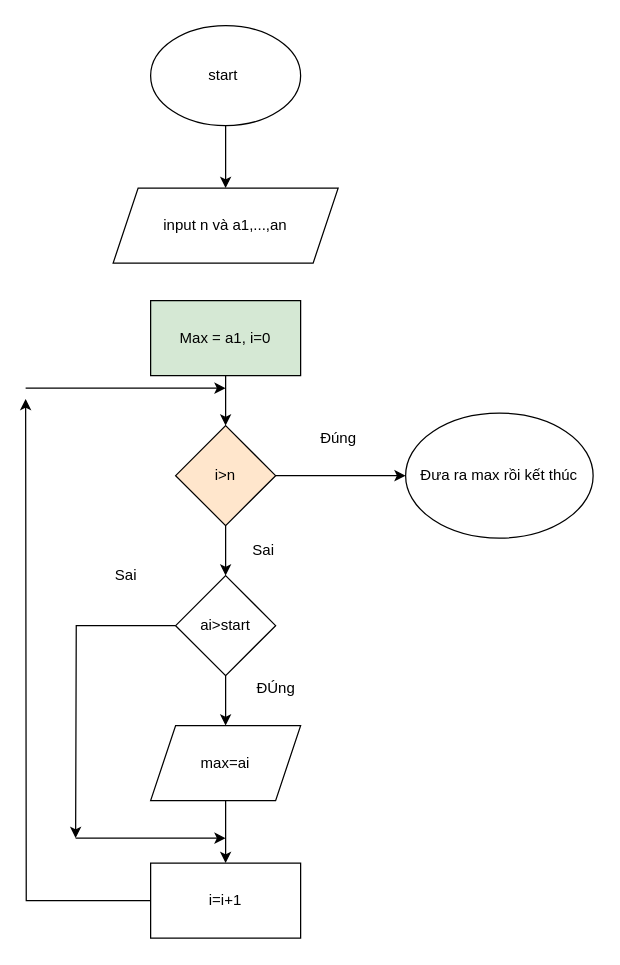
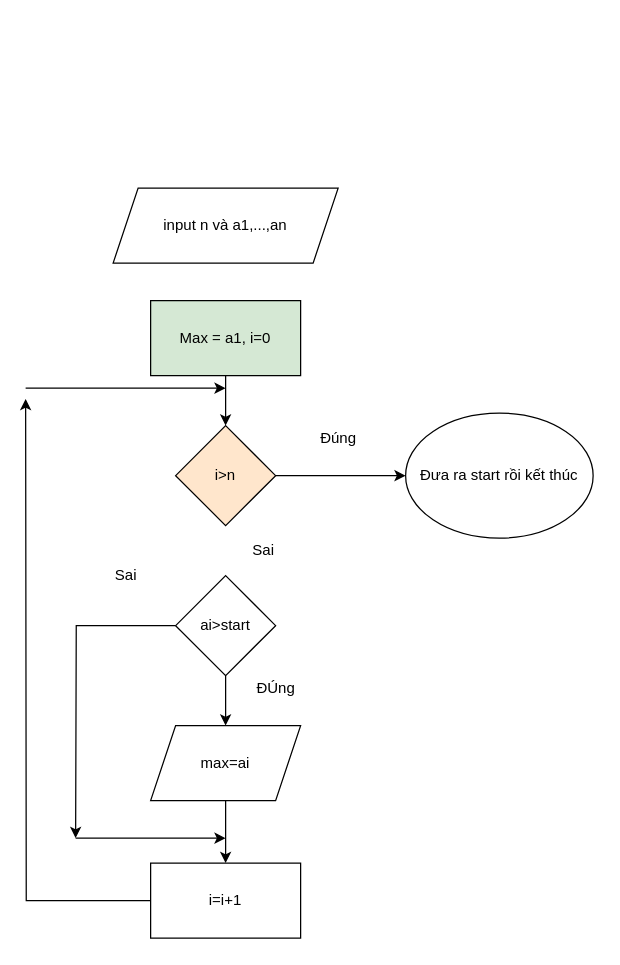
node "start": removed
edge "start" -> "input n và a1,...,an": removed
node "Đưa ra max rồi kết thúc": label "Đưa ra max rồi kết thúc" -> "Đưa ra start rồi kết thúc"
edge "i>n" -> "ai>start": removed
